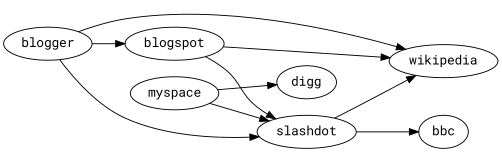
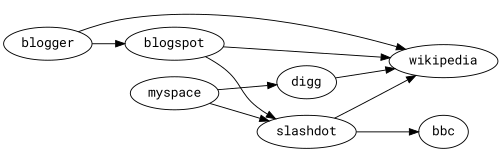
edge "digg" -> "wikipedia": added
edge "blogger" -> "slashdot": removed
